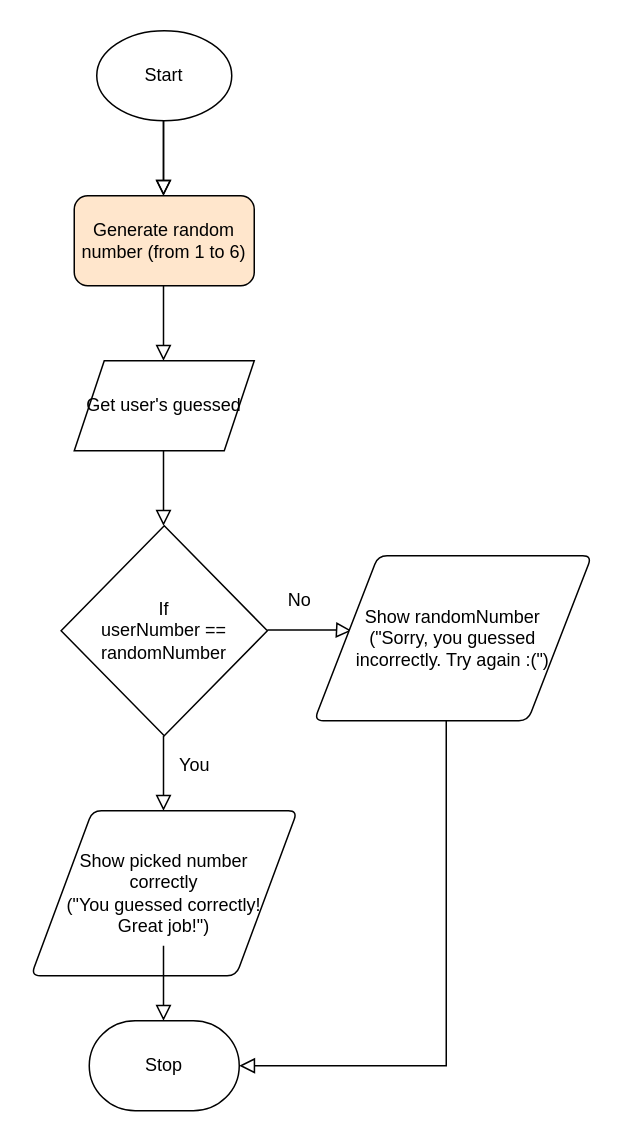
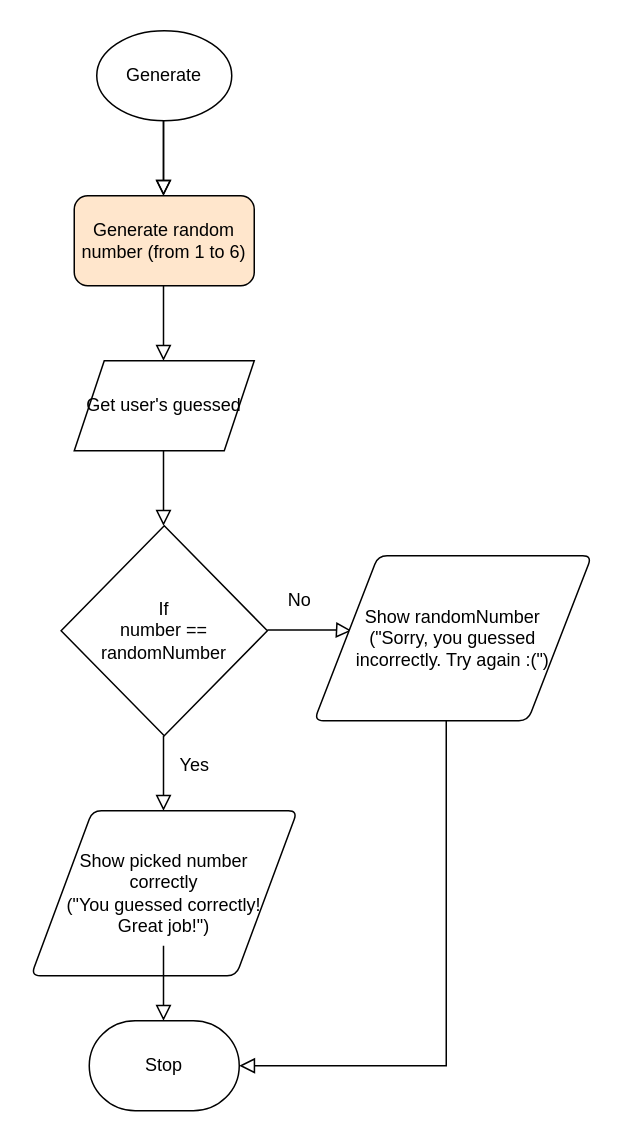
node "Start": label "Start" -> "Generate"
node "If userNumber == randomNumber": label "If userNumber == randomNumber" -> "If number == randomNumber"
node "You": label "You" -> "Yes"
